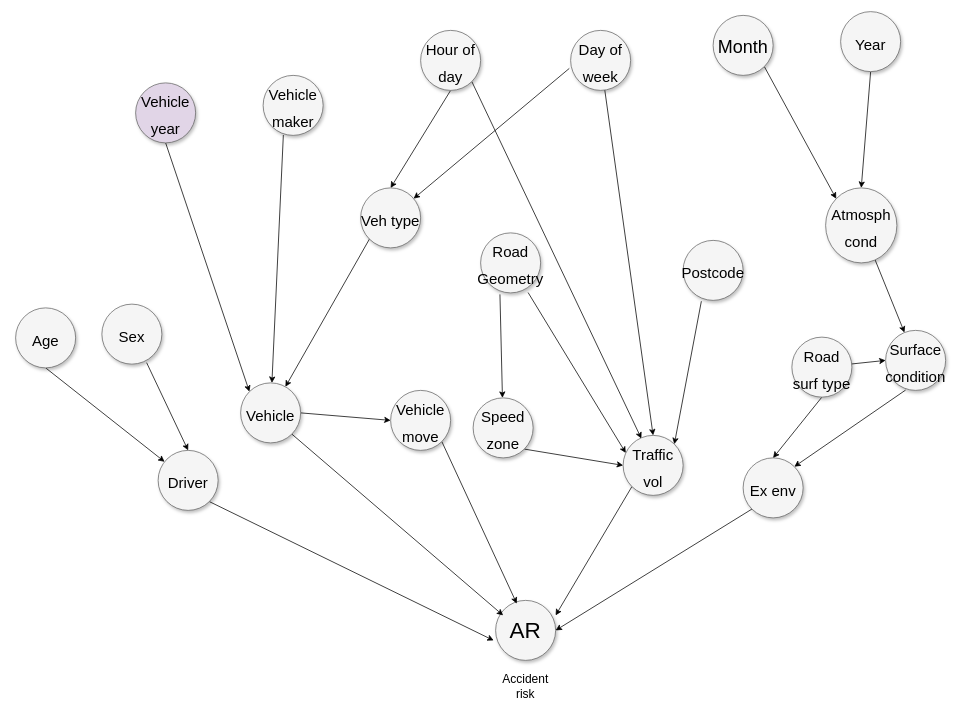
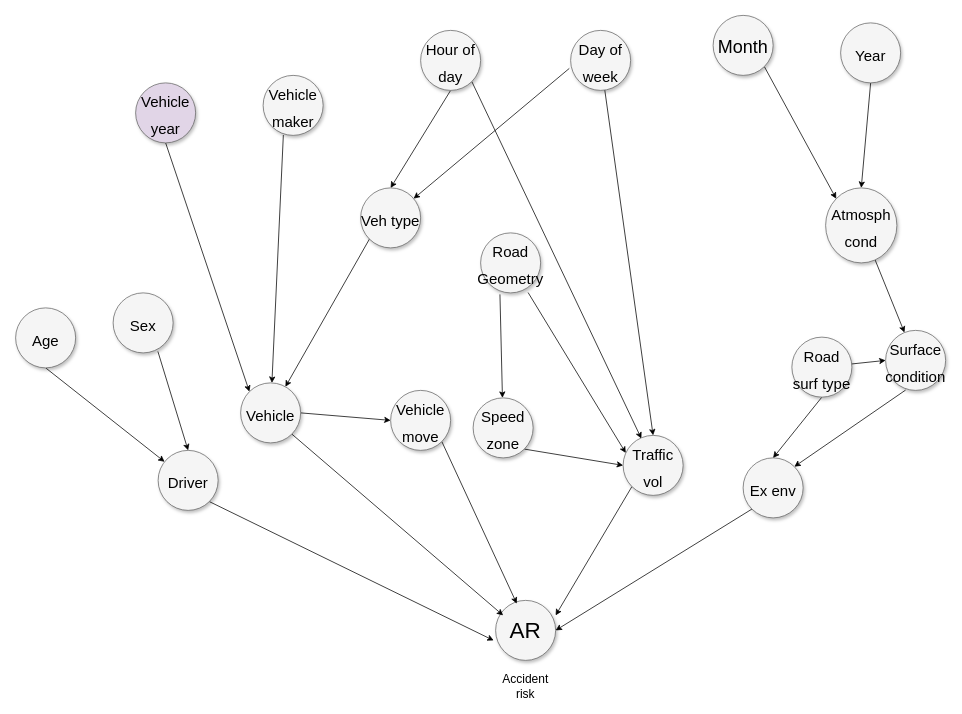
node "Year": moved (870, 42) -> (870, 53)
node "Postcode": removed
node "Sex": moved (132, 334) -> (143, 323)
edge "Postcode" -> "Traffic vol": removed
